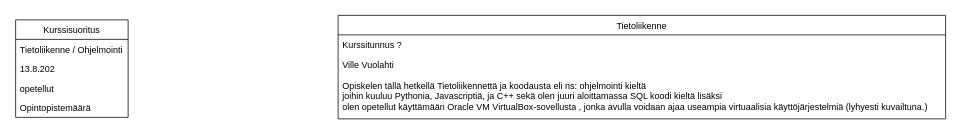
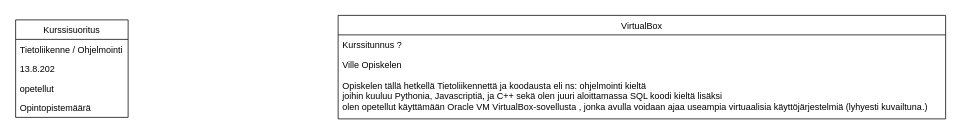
node "Tietoliikenne": label "Tietoliikenne" -> "VirtualBox"
node "Ville Vuolahti": label "Ville Vuolahti" -> "Ville Opiskelen"
